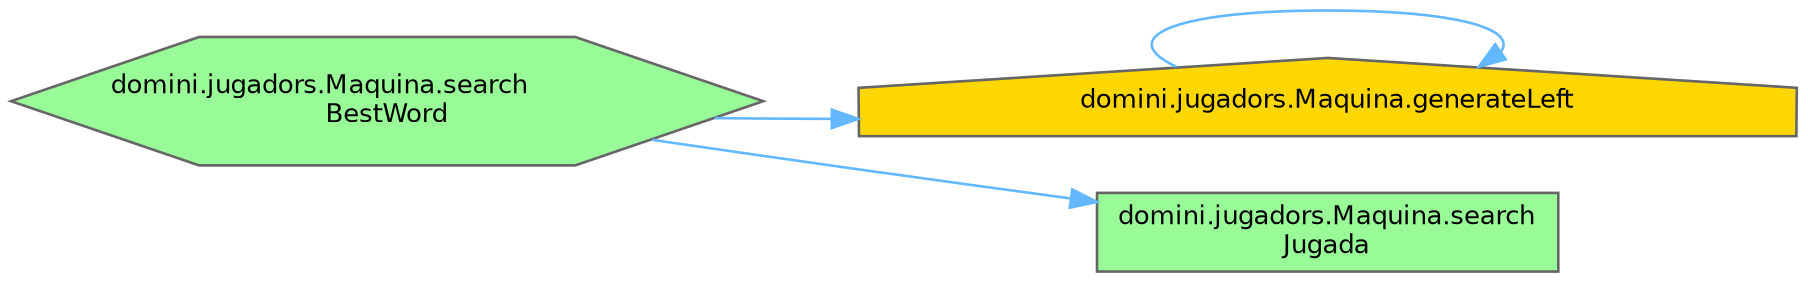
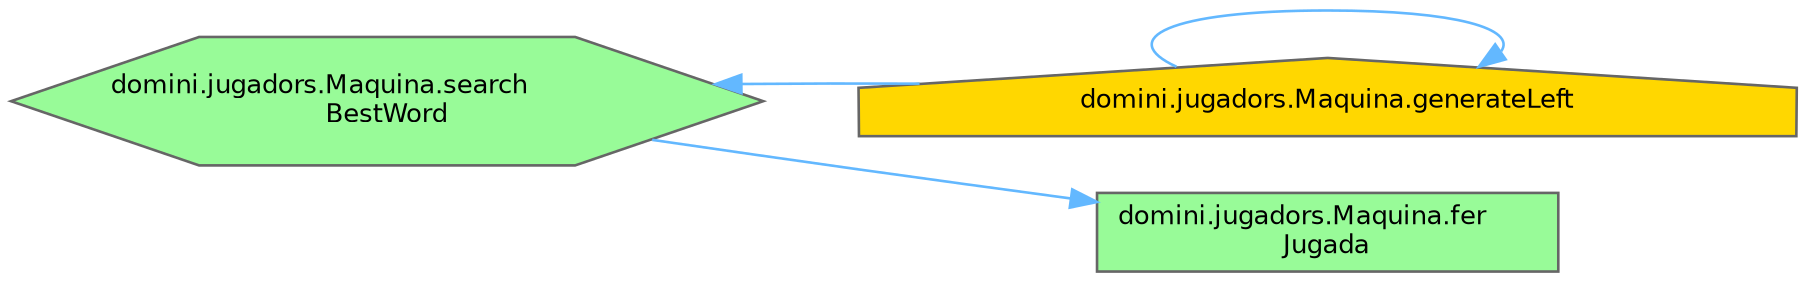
edge "domini.jugadors.Maquina.search BestWord" -> "domini.jugadors.Maquina.generateLeft": reversed
node "domini.jugadors.Maquina.search Jugada": label "domini.jugadors.Maquina.search Jugada" -> "domini.jugadors.Maquina.fer Jugada"
